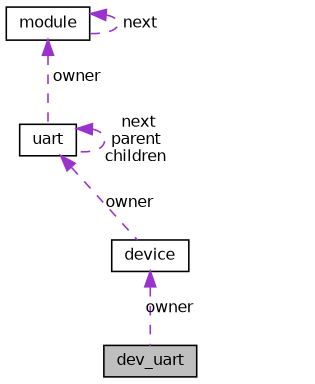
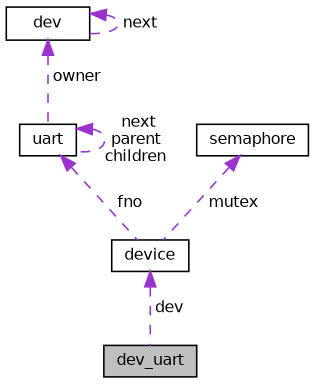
node "module": label "module" -> "dev"
node "semaphore": added
edge "device" -> "uart": label " owner" -> " fno"
edge "dev_uart" -> "device": label " owner" -> " dev"
